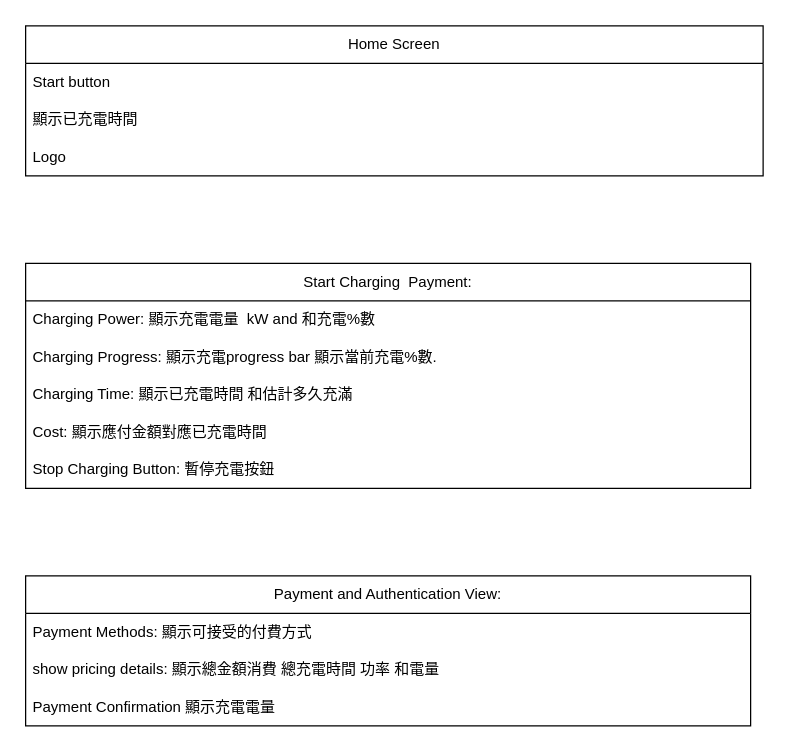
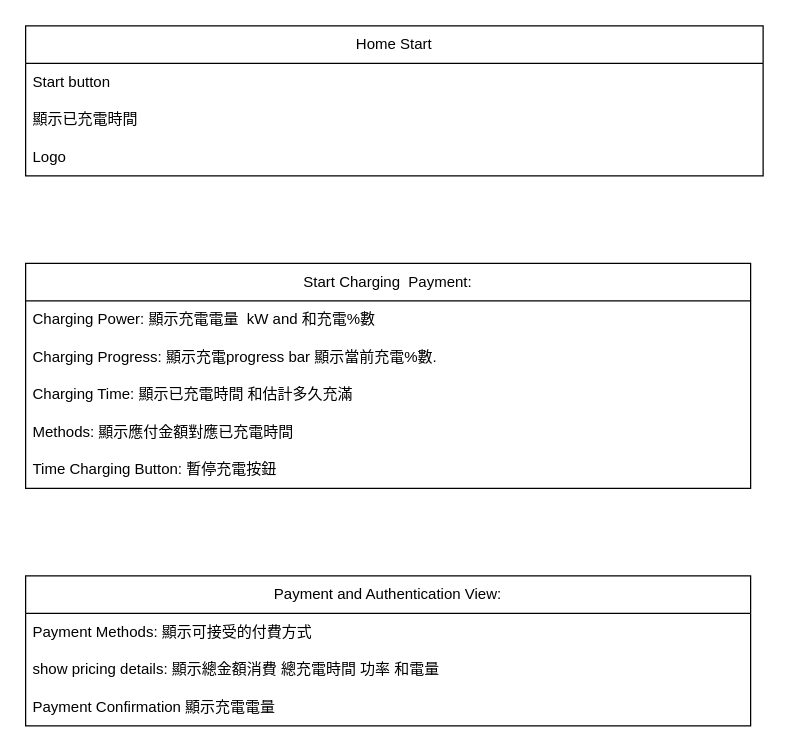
node "Home Screen": label "Home Screen" -> "Home Start"
node "Cost: 顯示應付金額對應已充電時間": label "Cost: 顯示應付金額對應已充電時間" -> "Methods: 顯示應付金額對應已充電時間"
node "Stop Charging Button: 暫停充電按鈕": label "Stop Charging Button: 暫停充電按鈕" -> "Time Charging Button: 暫停充電按鈕"
